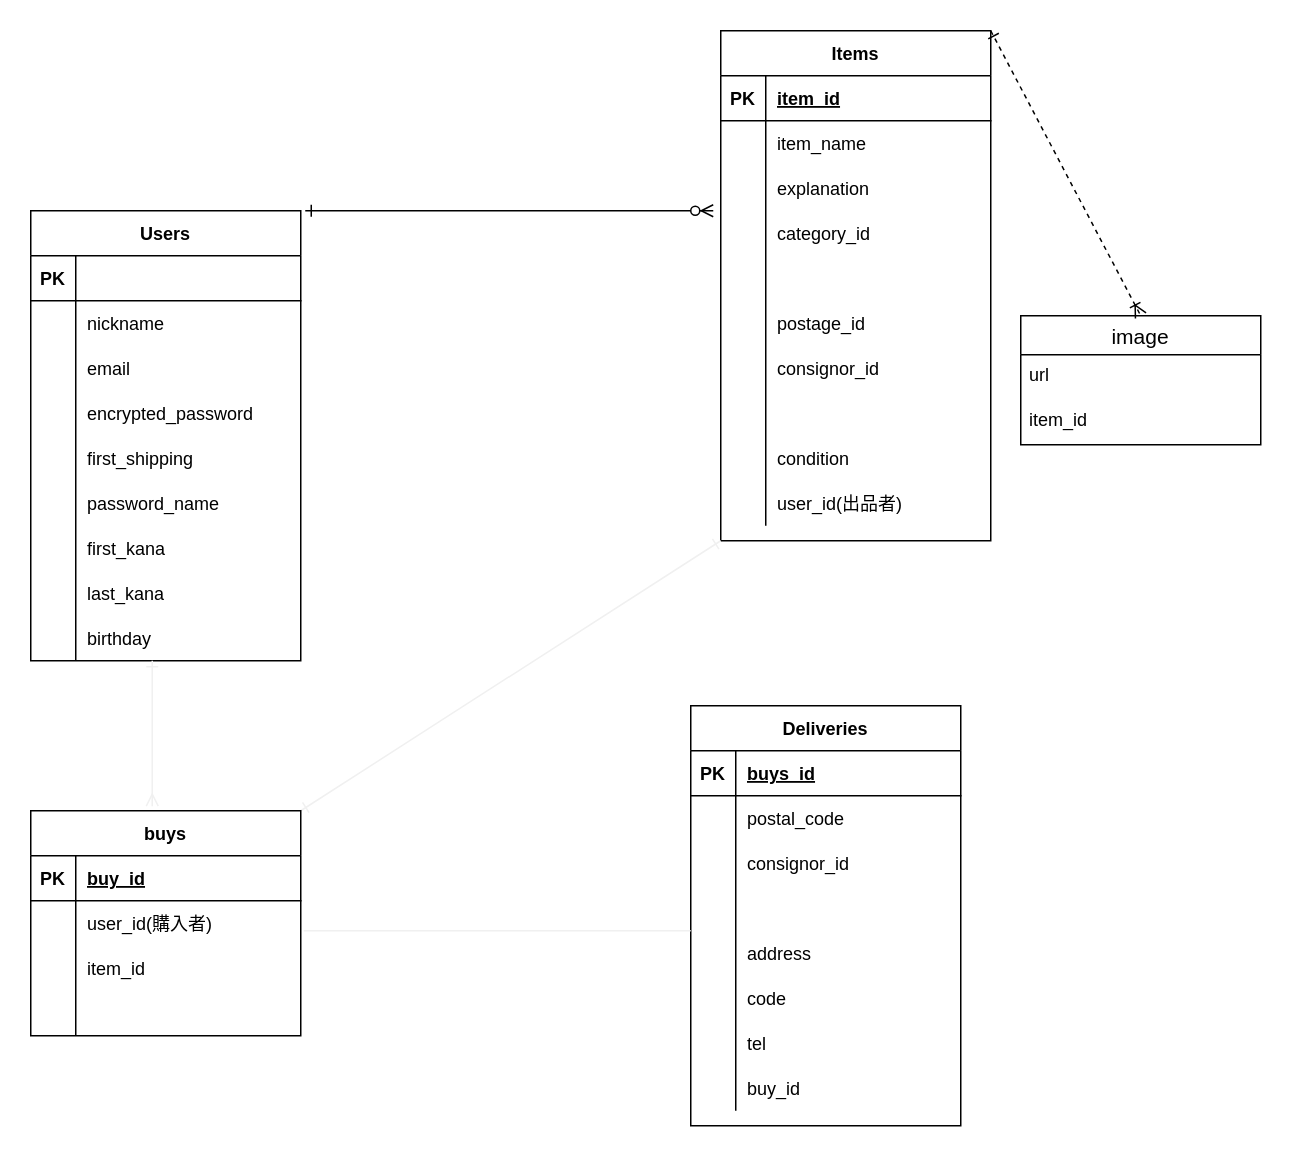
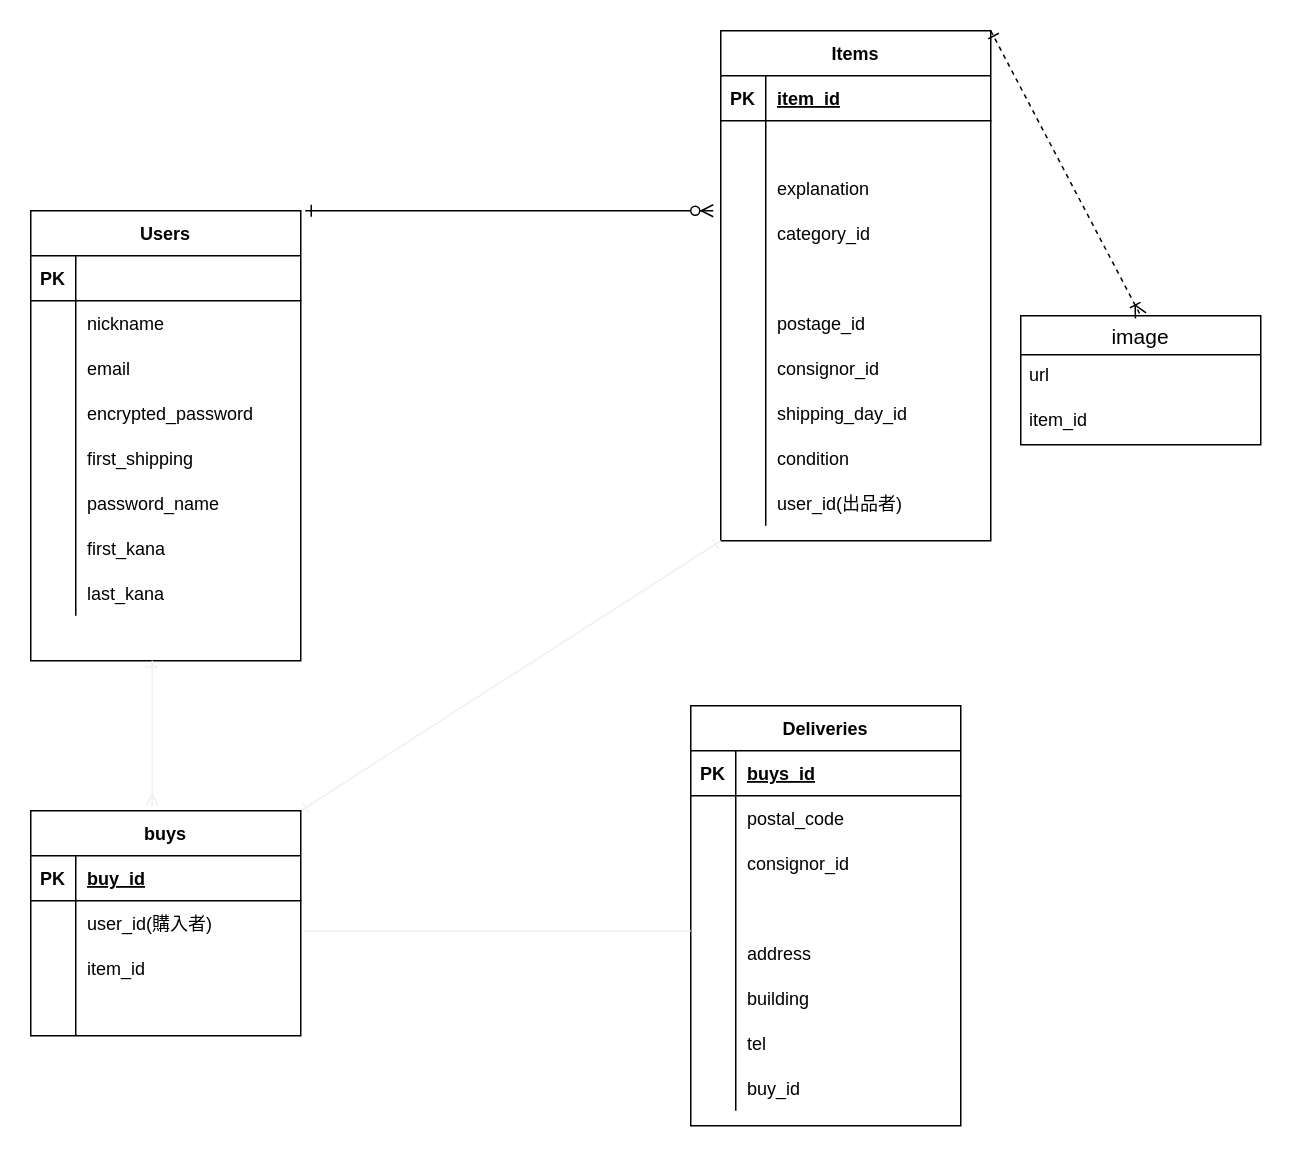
node "item_name": removed
node "shipping_day_id": added
node "birthday": removed
node "code": label "code" -> "building"
